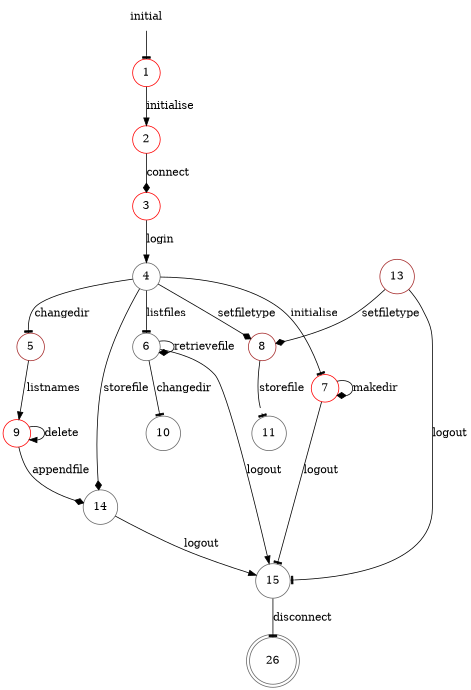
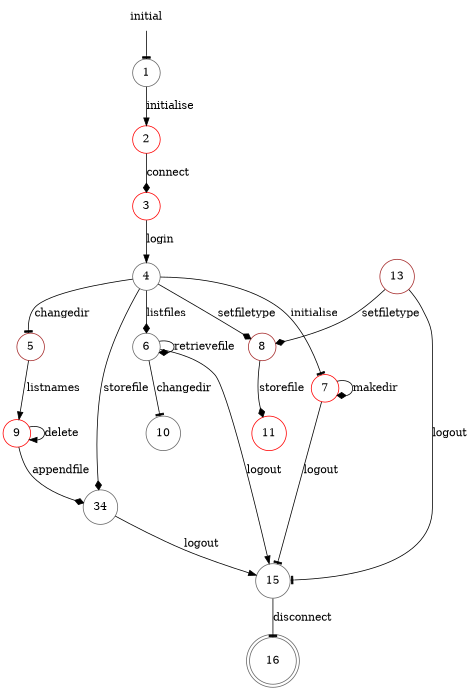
node "1": color red -> gray40
edge "4" -> "6": arrowhead tee -> diamond
edge "8" -> "11": arrowhead tee -> diamond
node "11": color gray40 -> red
node "14": label "14" -> "34"
node "26": label "26" -> "16"
